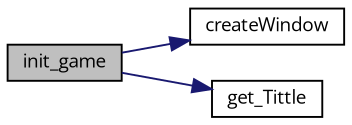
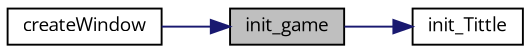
edge "init_game" -> "createWindow": reversed
node "get_Tittle": label "get_Tittle" -> "init_Tittle"
